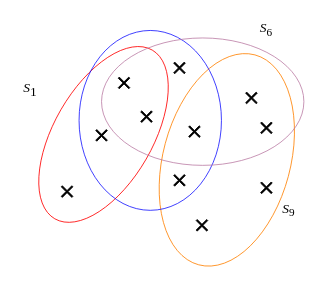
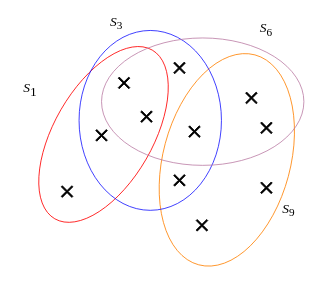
node "S3": added
